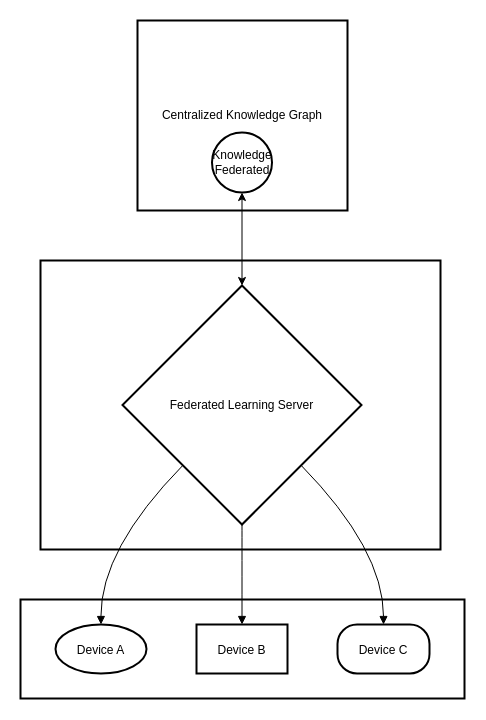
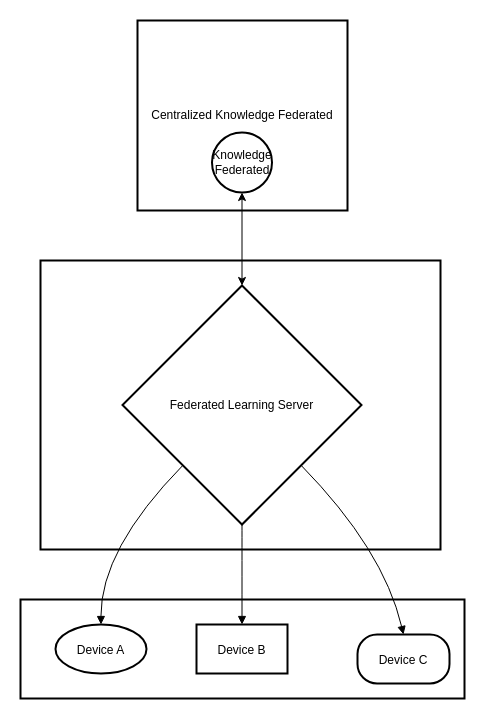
node "Centralized Knowledge Graph": label "Centralized Knowledge Graph" -> "Centralized Knowledge Federated"
node "Device C": moved (384, 649) -> (404, 659)
